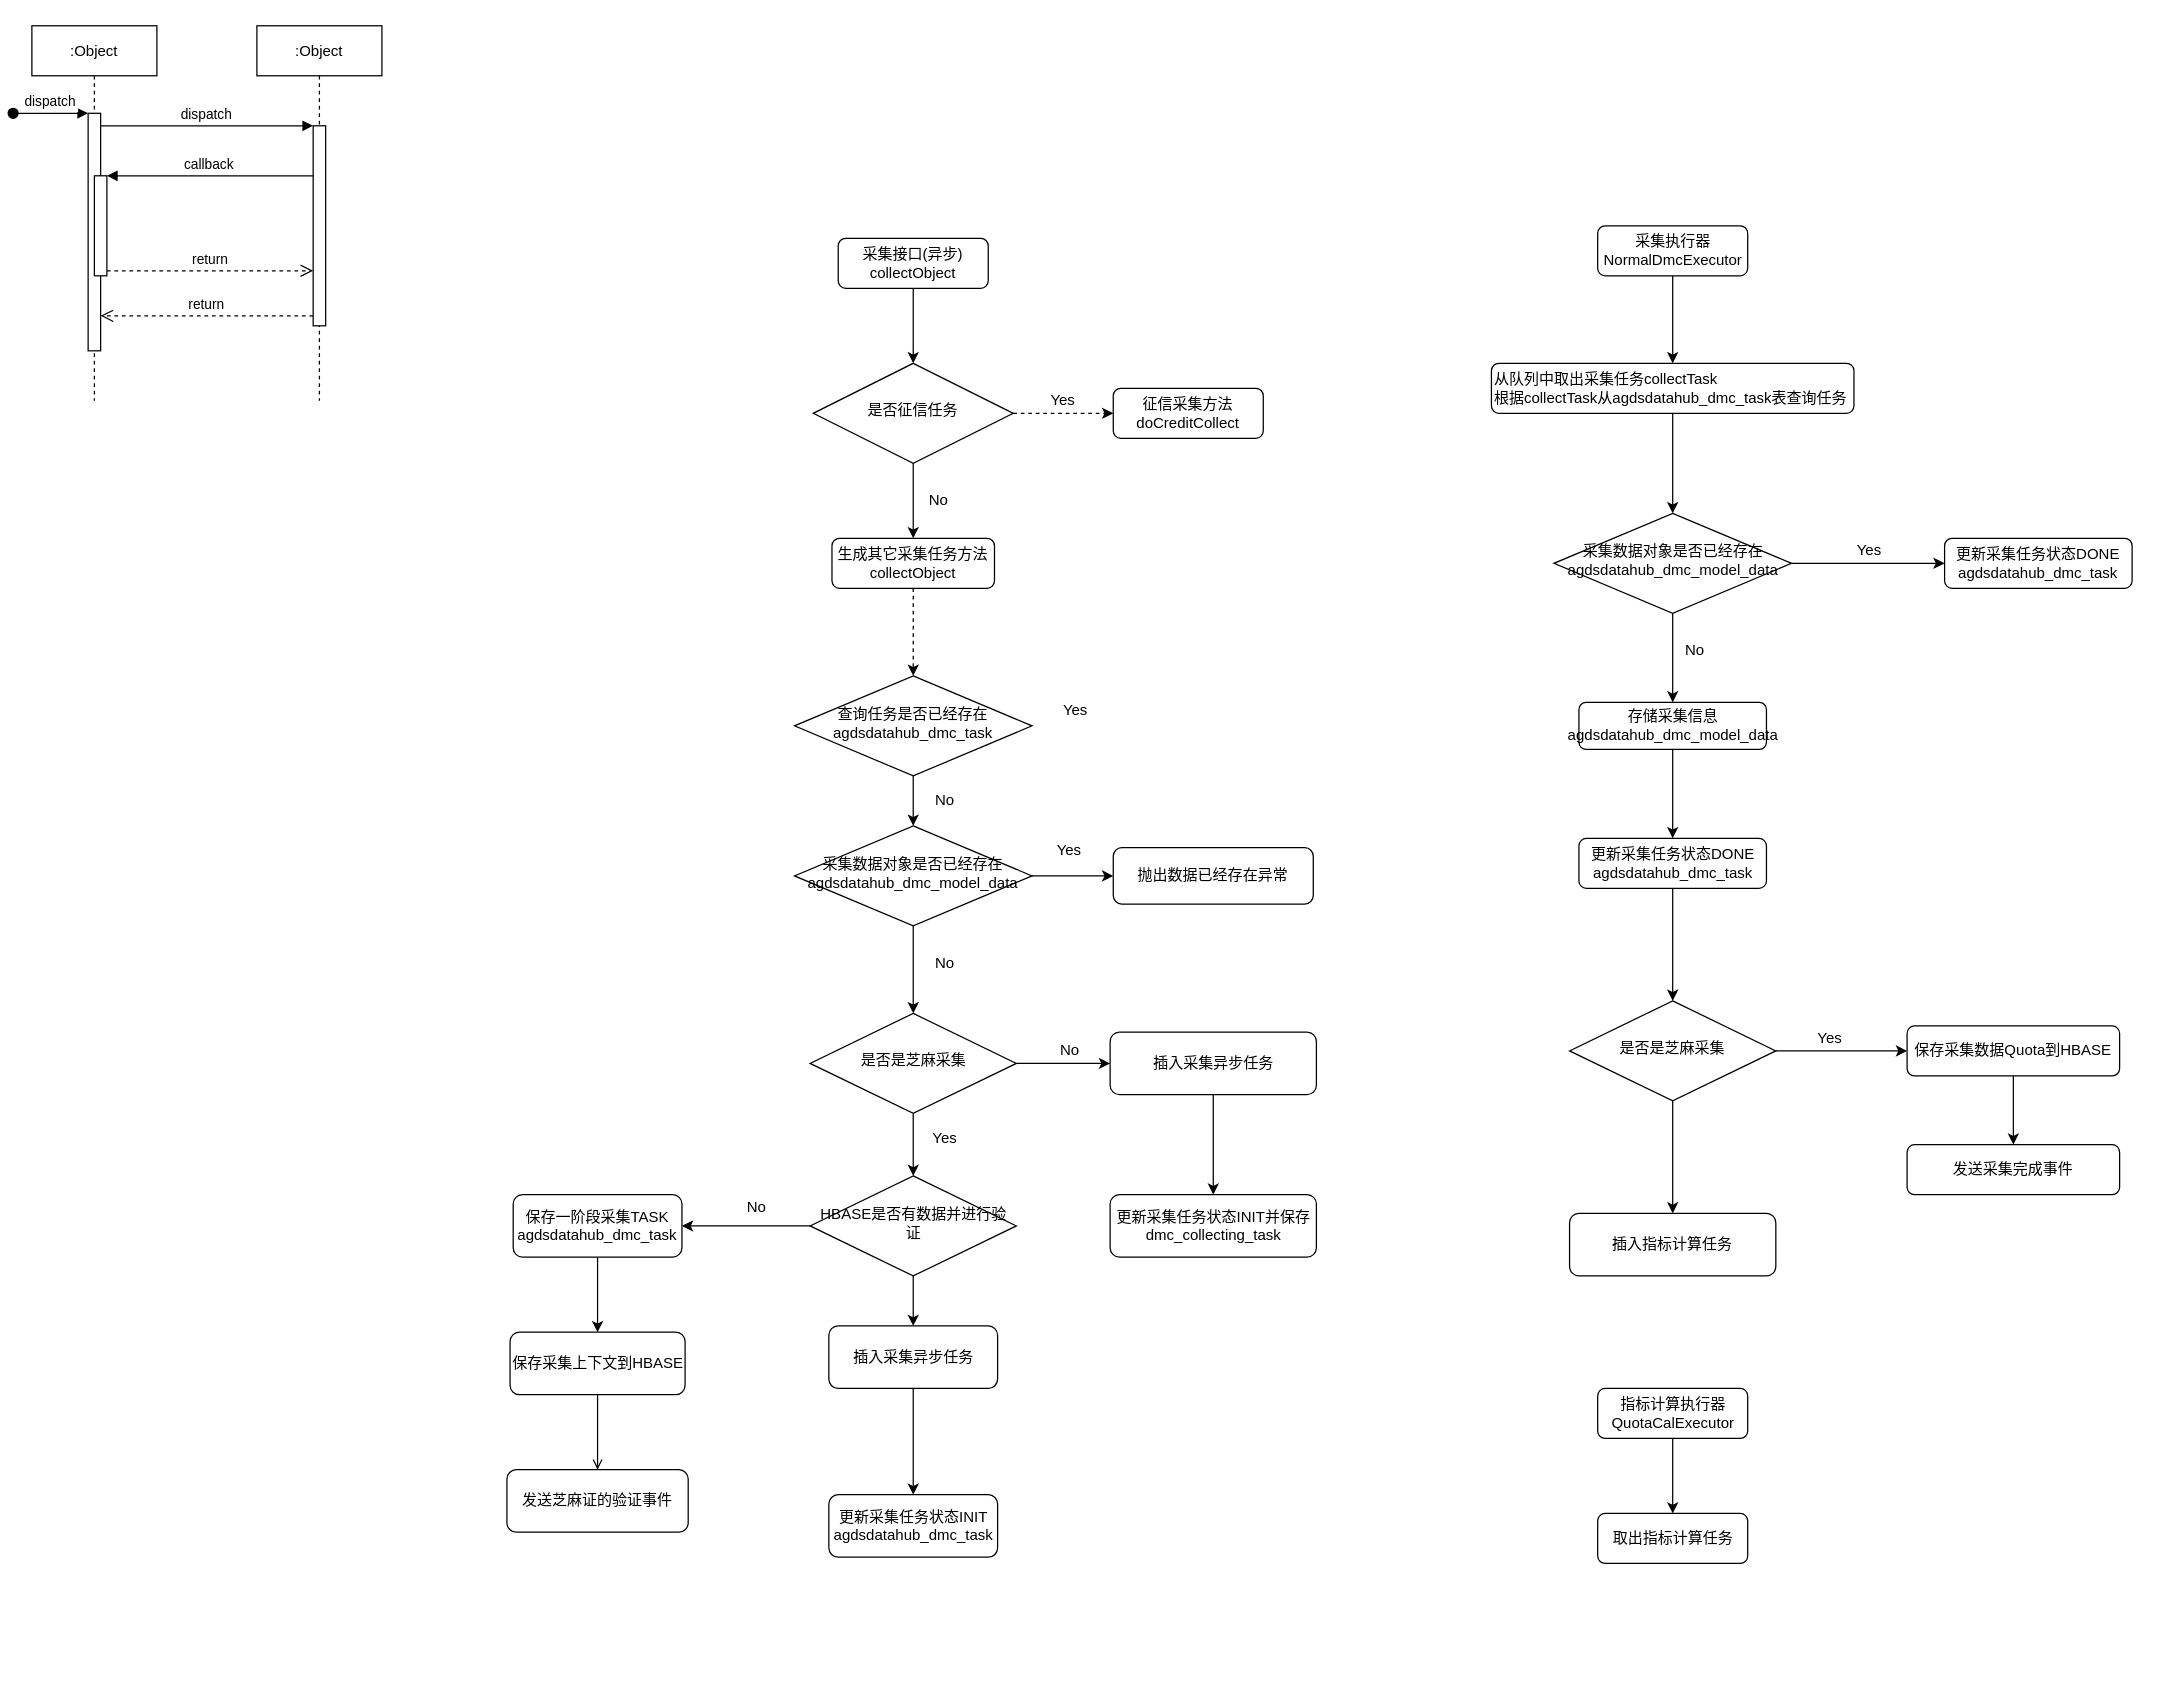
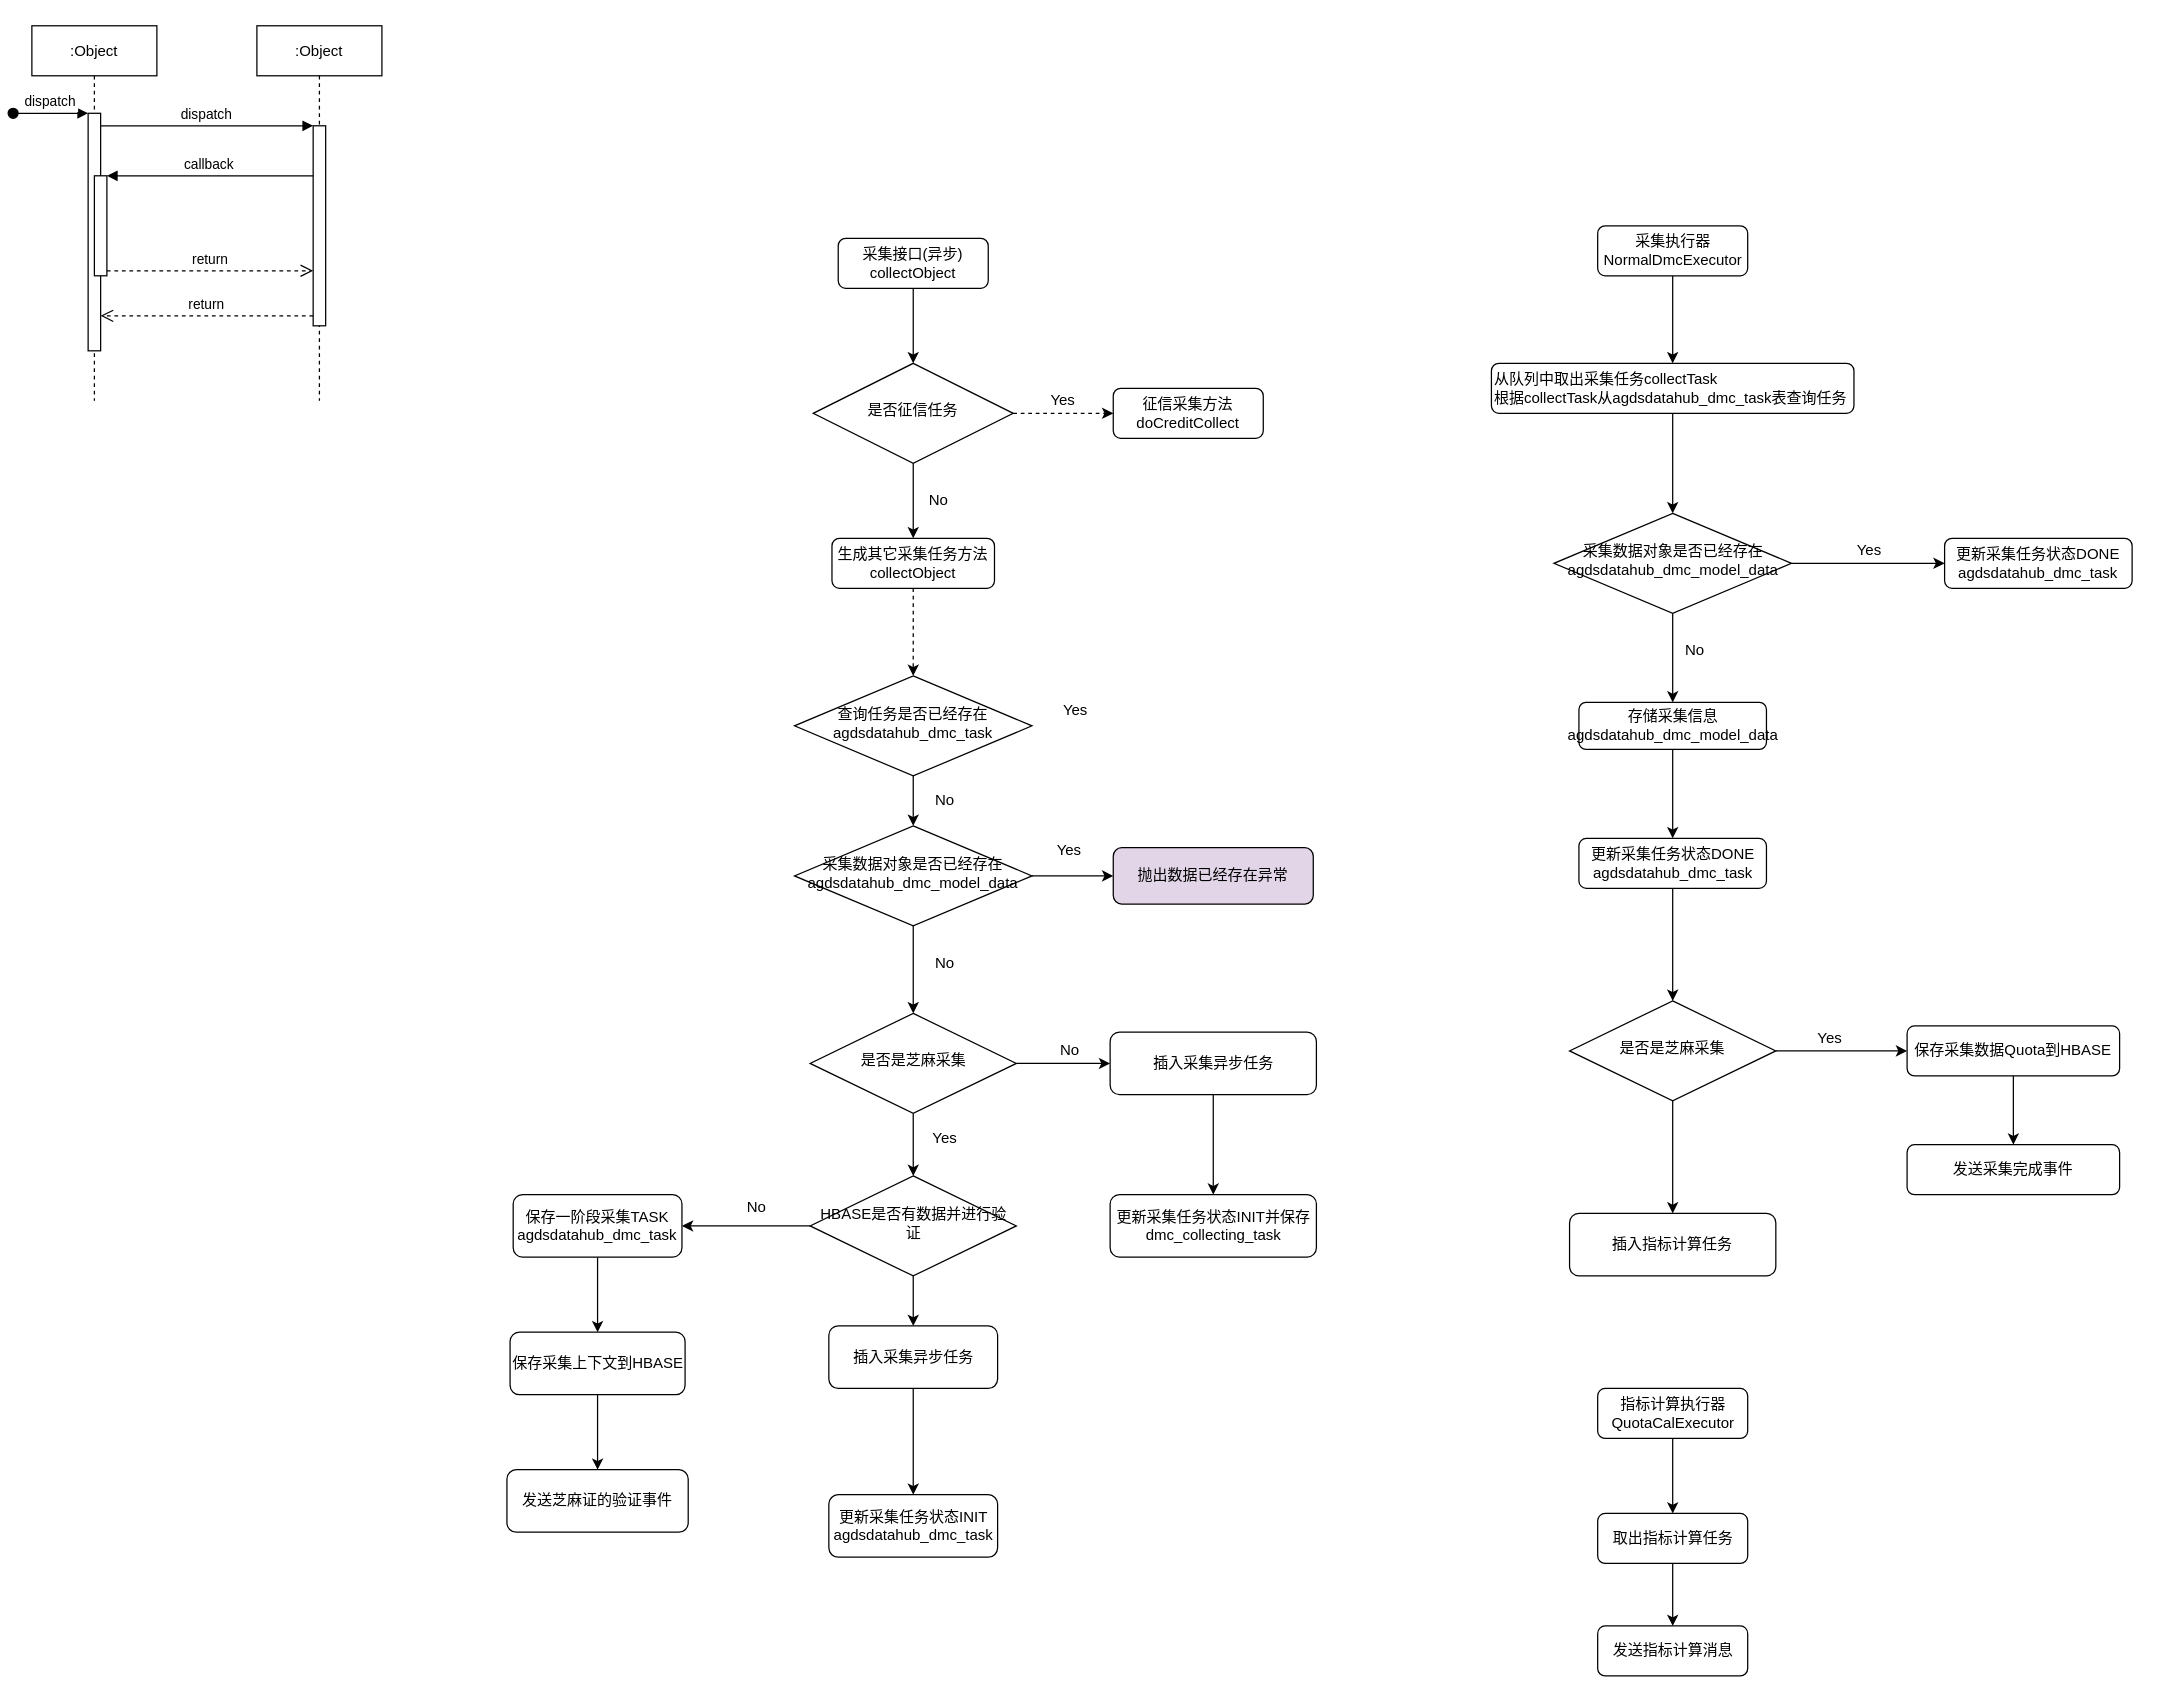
node "抛出数据已经存在异常": fillcolor #ffffff -> #e1d5e7
edge "保存采集上下文到HBASE" -> "发送芝麻证的验证事件": arrowhead open -> classic
edge "取出指标计算任务" -> "发送指标计算消息": added
node "发送指标计算消息": added
